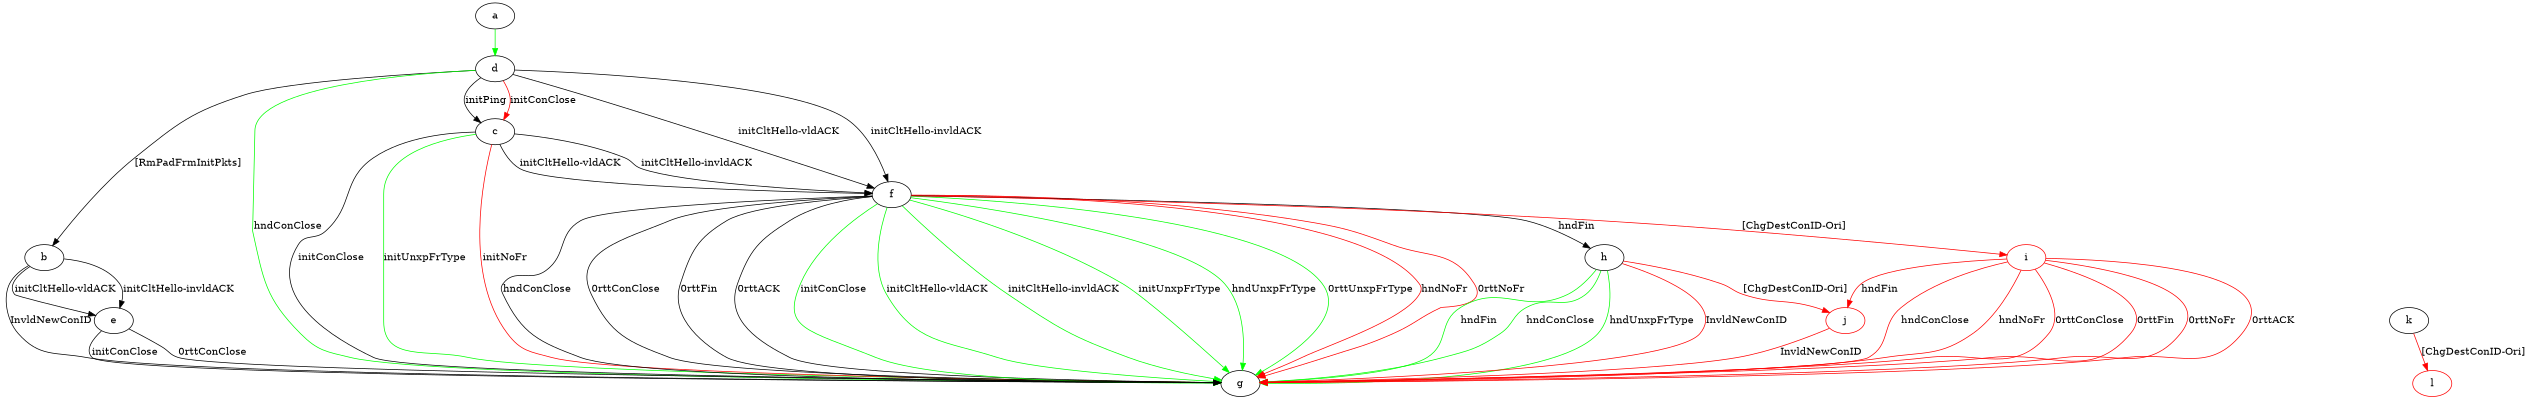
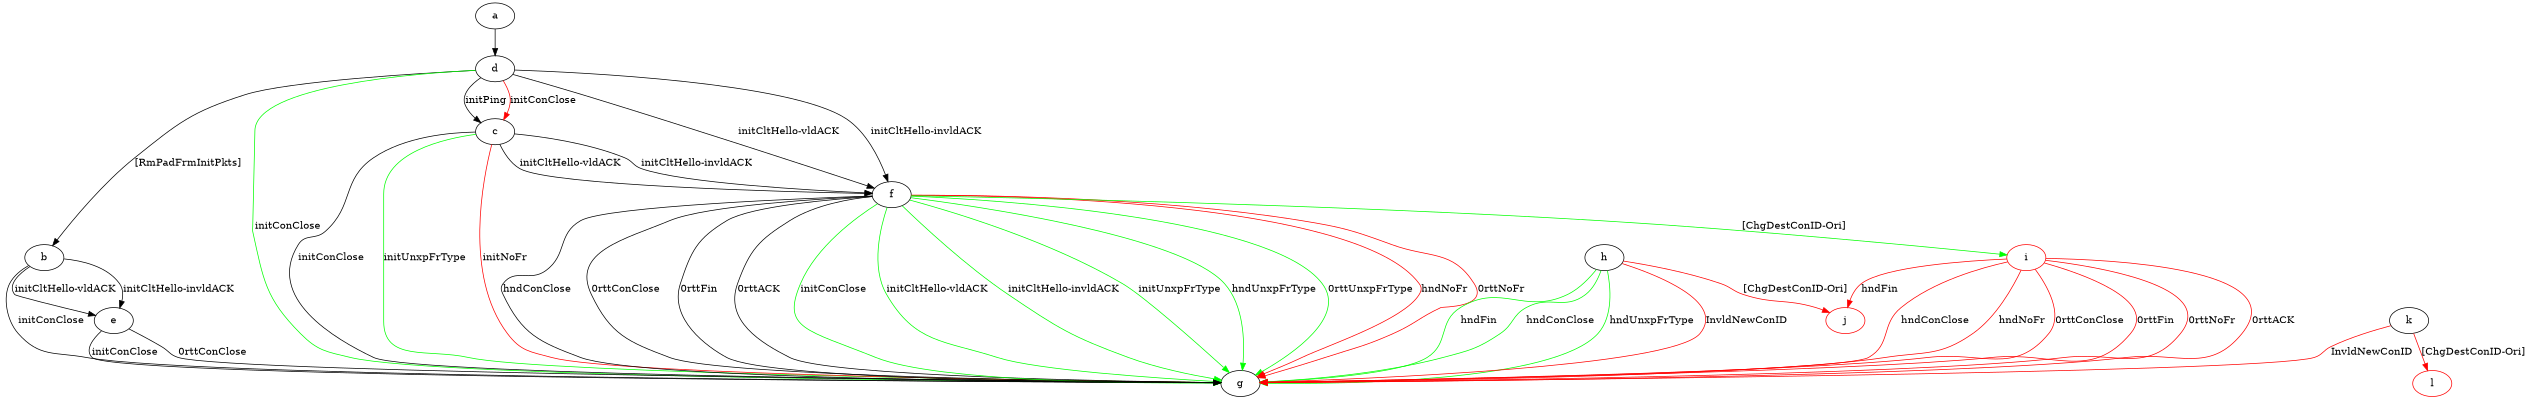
edge "a" -> "d": color green -> black
edge "f" -> "h": removed, label "hndFin"
edge "f" -> "i": color red -> green
edge "d" -> "g": label "hndConClose " -> "initConClose "
edge "b" -> "g": label "InvldNewConID " -> "initConClose "
edge "j" -> "g": now "k" -> "g"
